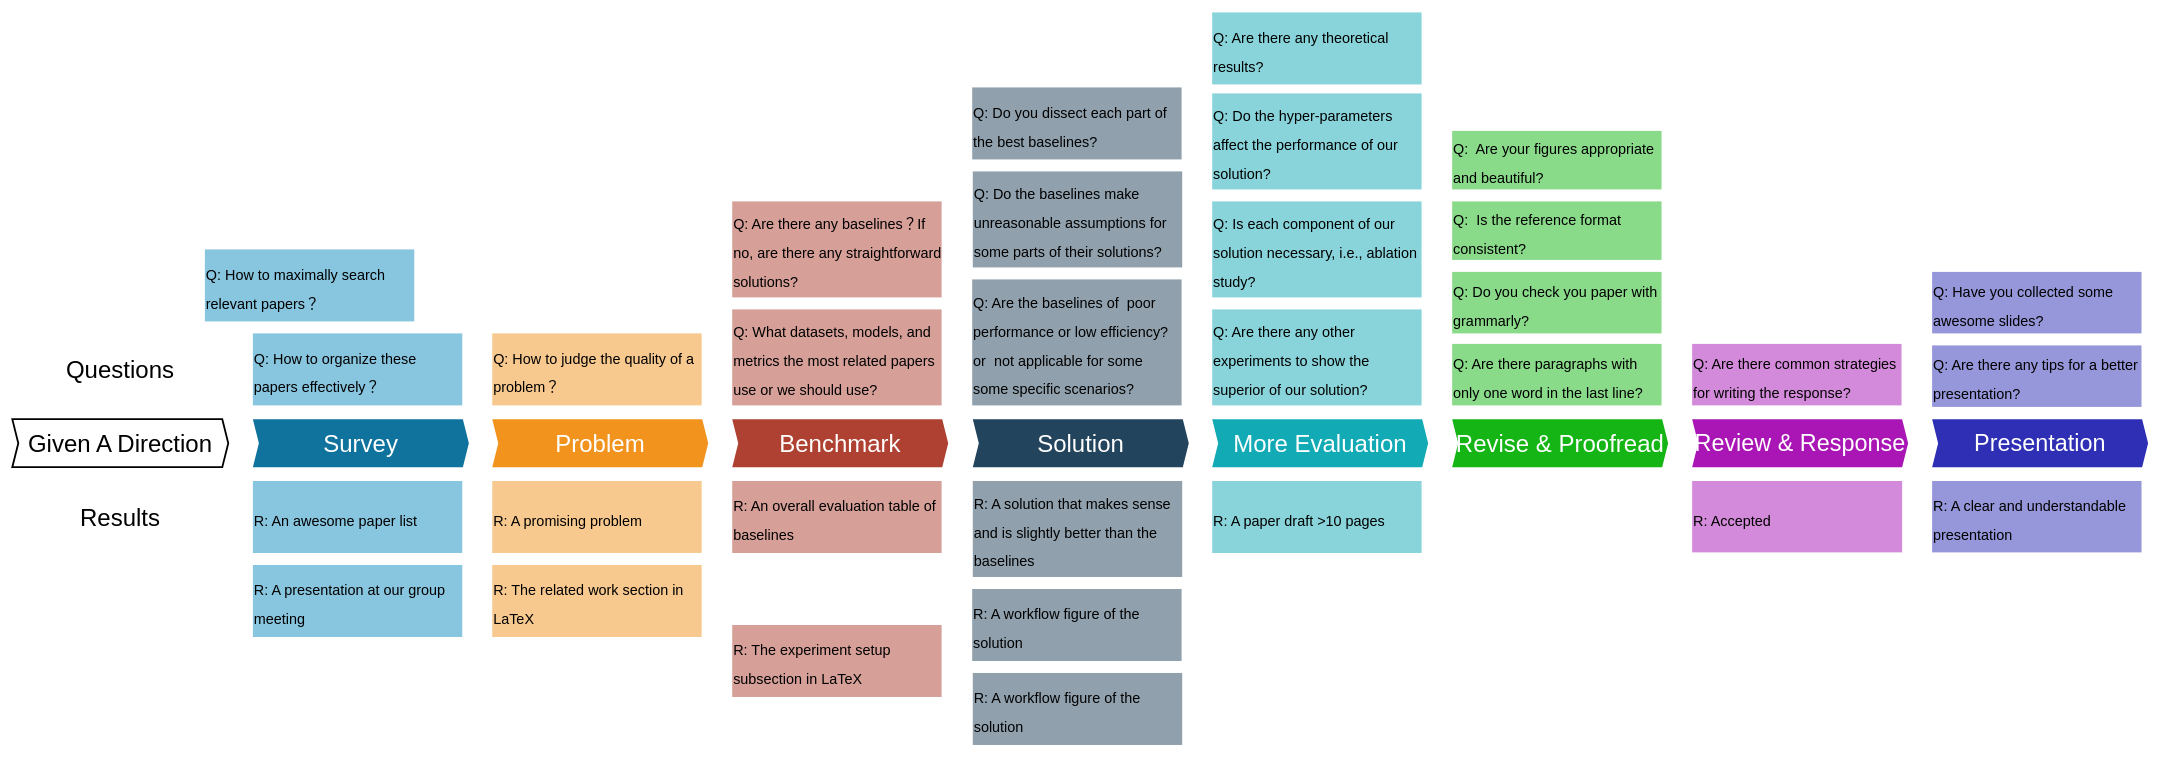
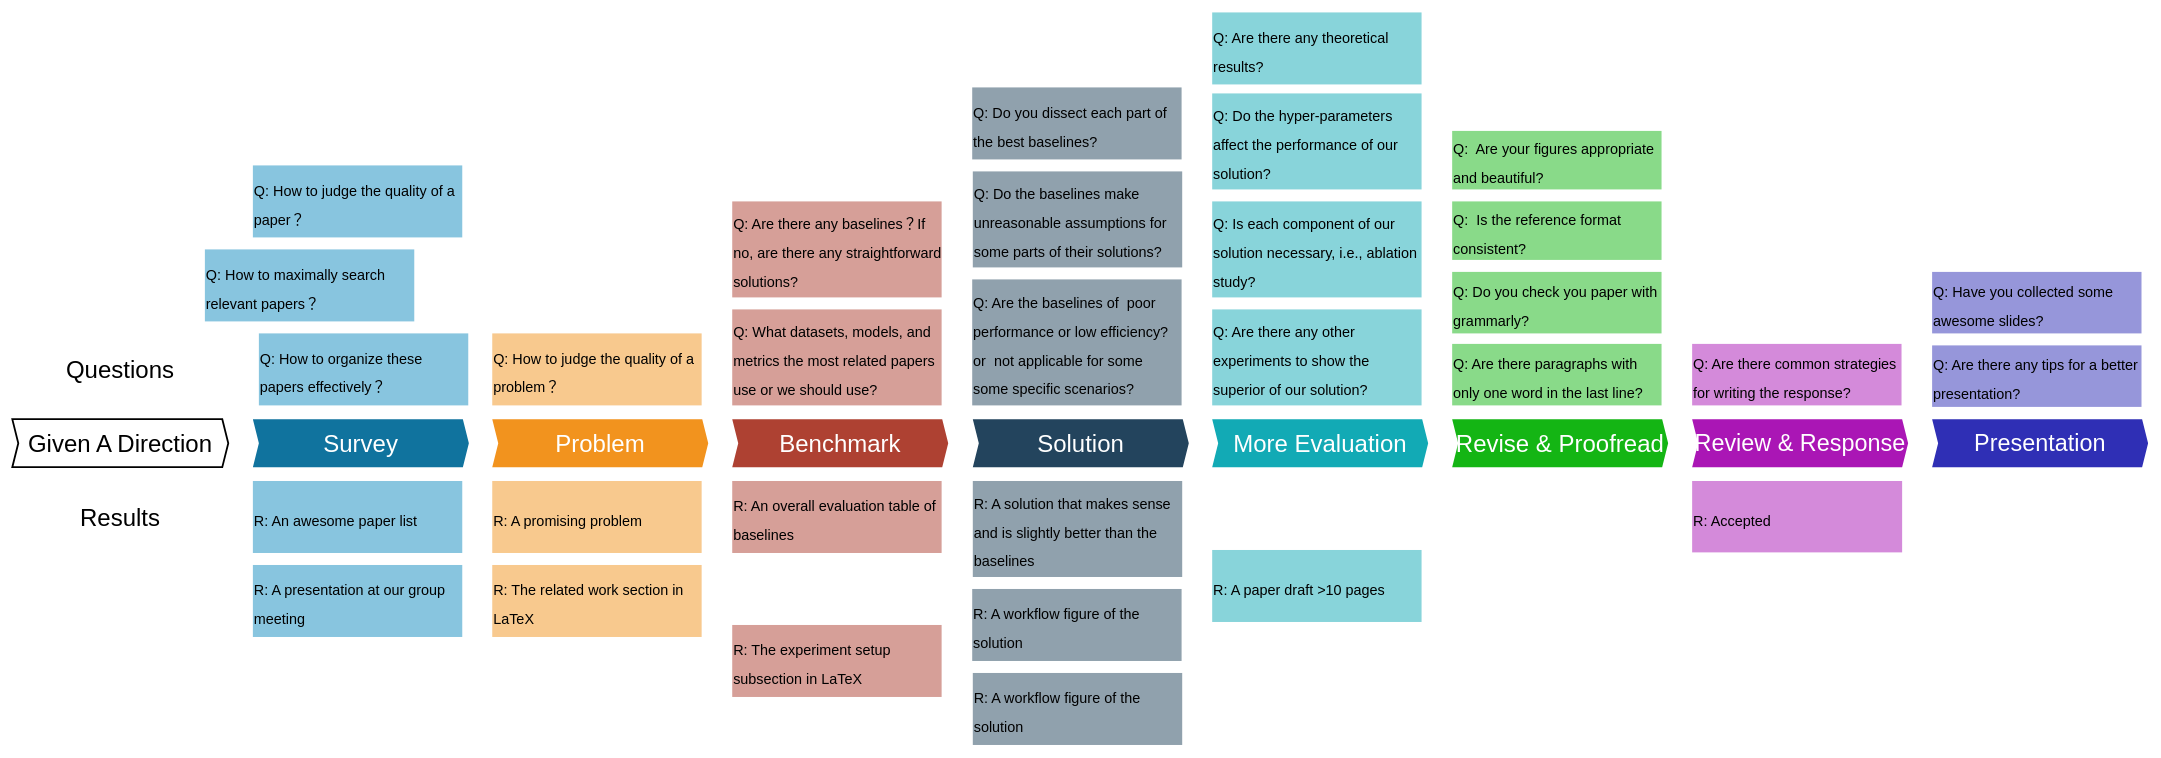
node "Q: How to judge the quality of a paper？": added
node "Q: How to organize these papers effectively？": moved (358, 369) -> (364, 369)
node "R: A paper draft >10 pages": moved (1317, 517) -> (1317, 586)
node "R: A clear and understandable presentation": removed
